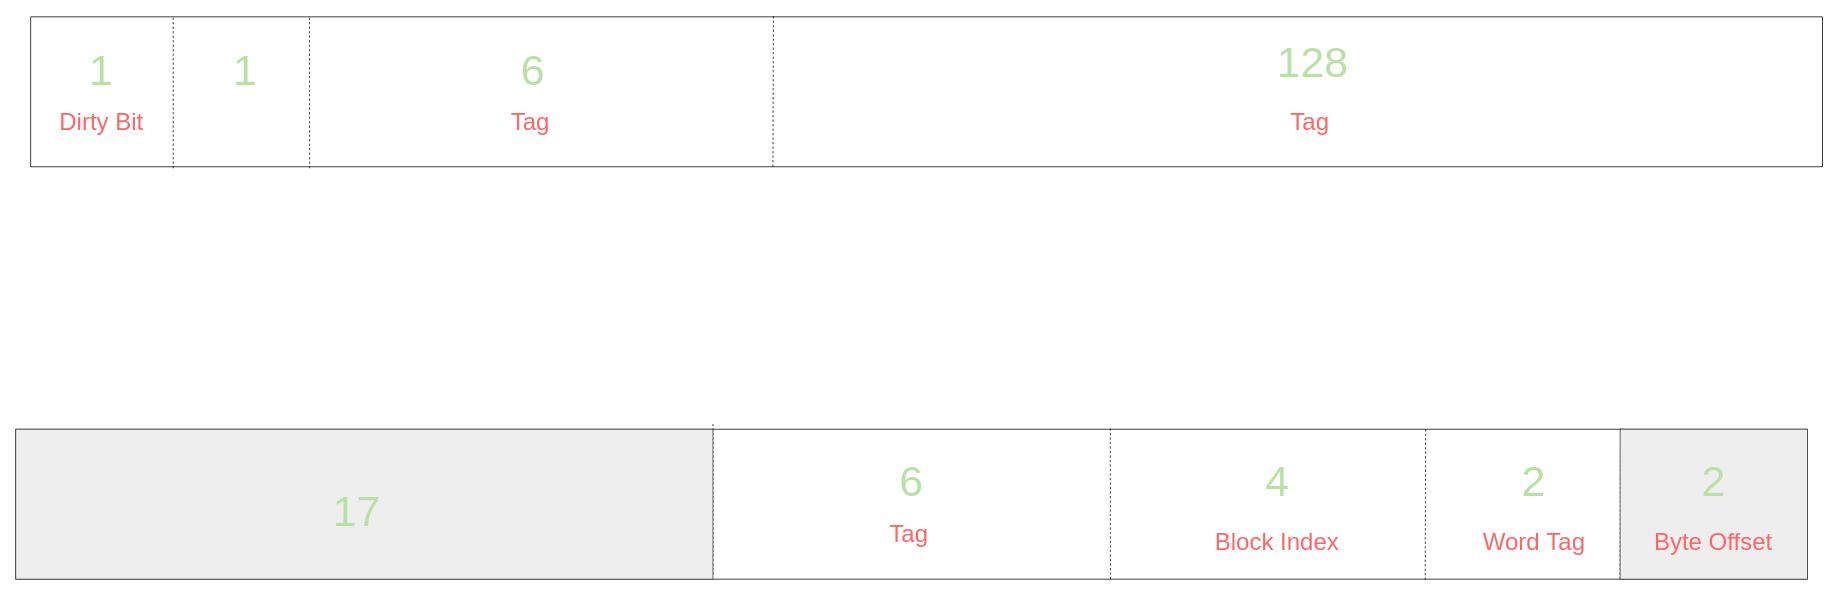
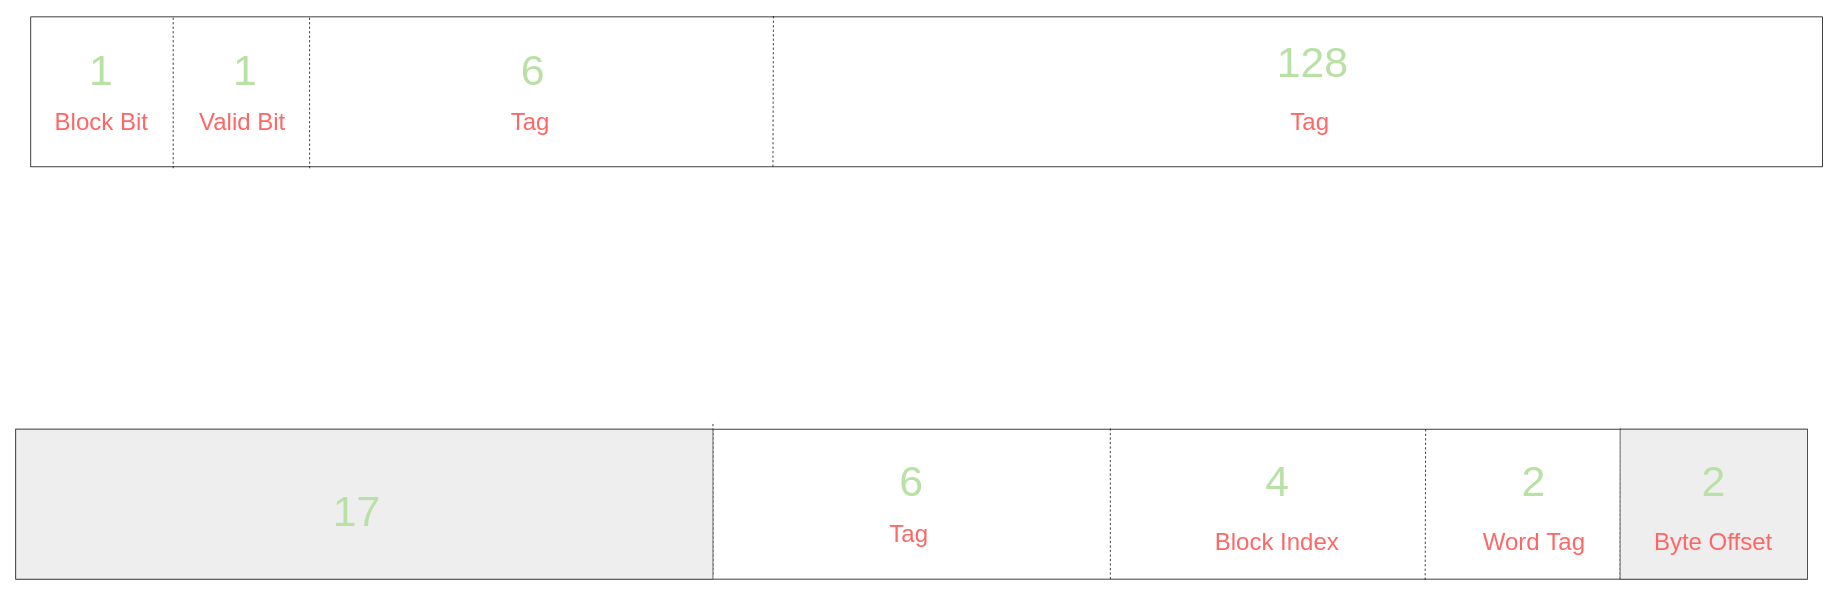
node "Dirty Bit": label "Dirty Bit" -> "Block Bit"
node "Valid Bit": added
